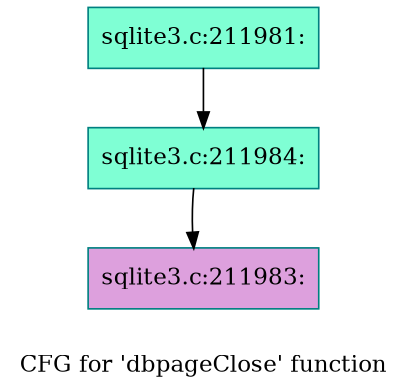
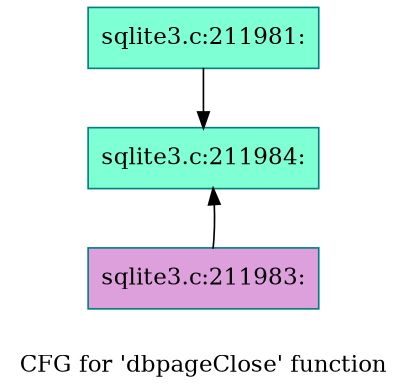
edge "sqlite3.c:211984:" -> "sqlite3.c:211983:": reversed
